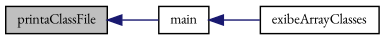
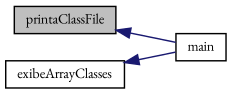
edge "exibeArrayClasses" -> "main": reversed
